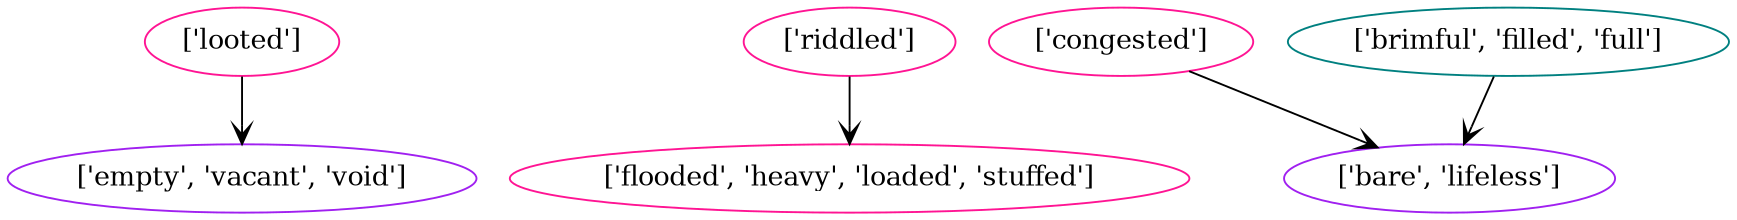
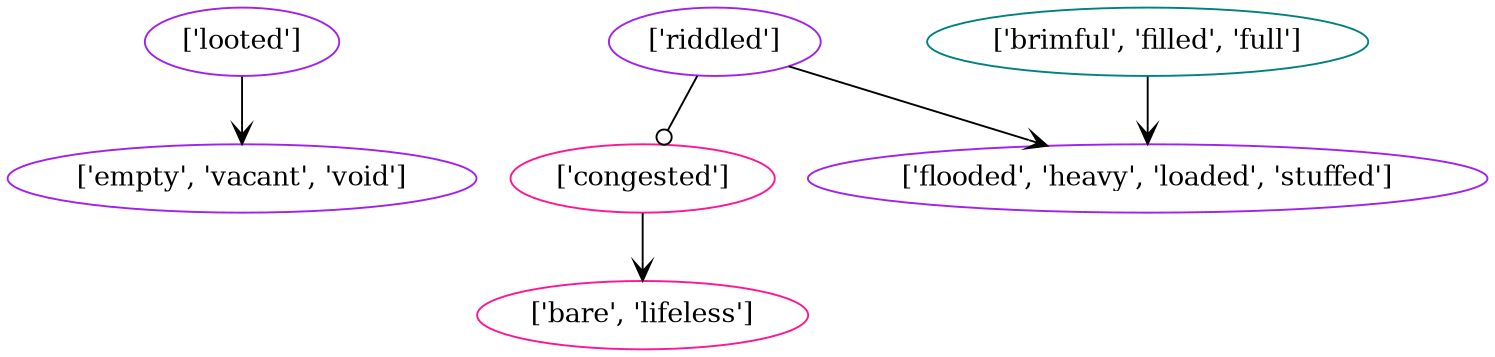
node "['looted']": color deeppink -> purple
node "['riddled']": color deeppink -> purple
edge "['brimful', 'filled', 'full']" -> "['bare', 'lifeless']": now "['brimful', 'filled', 'full']" -> "['flooded', 'heavy', 'loaded', 'stuffed']"
edge "['riddled']" -> "['congested']": added
node "['flooded', 'heavy', 'loaded', 'stuffed']": color deeppink -> purple
node "['bare', 'lifeless']": color purple -> deeppink
